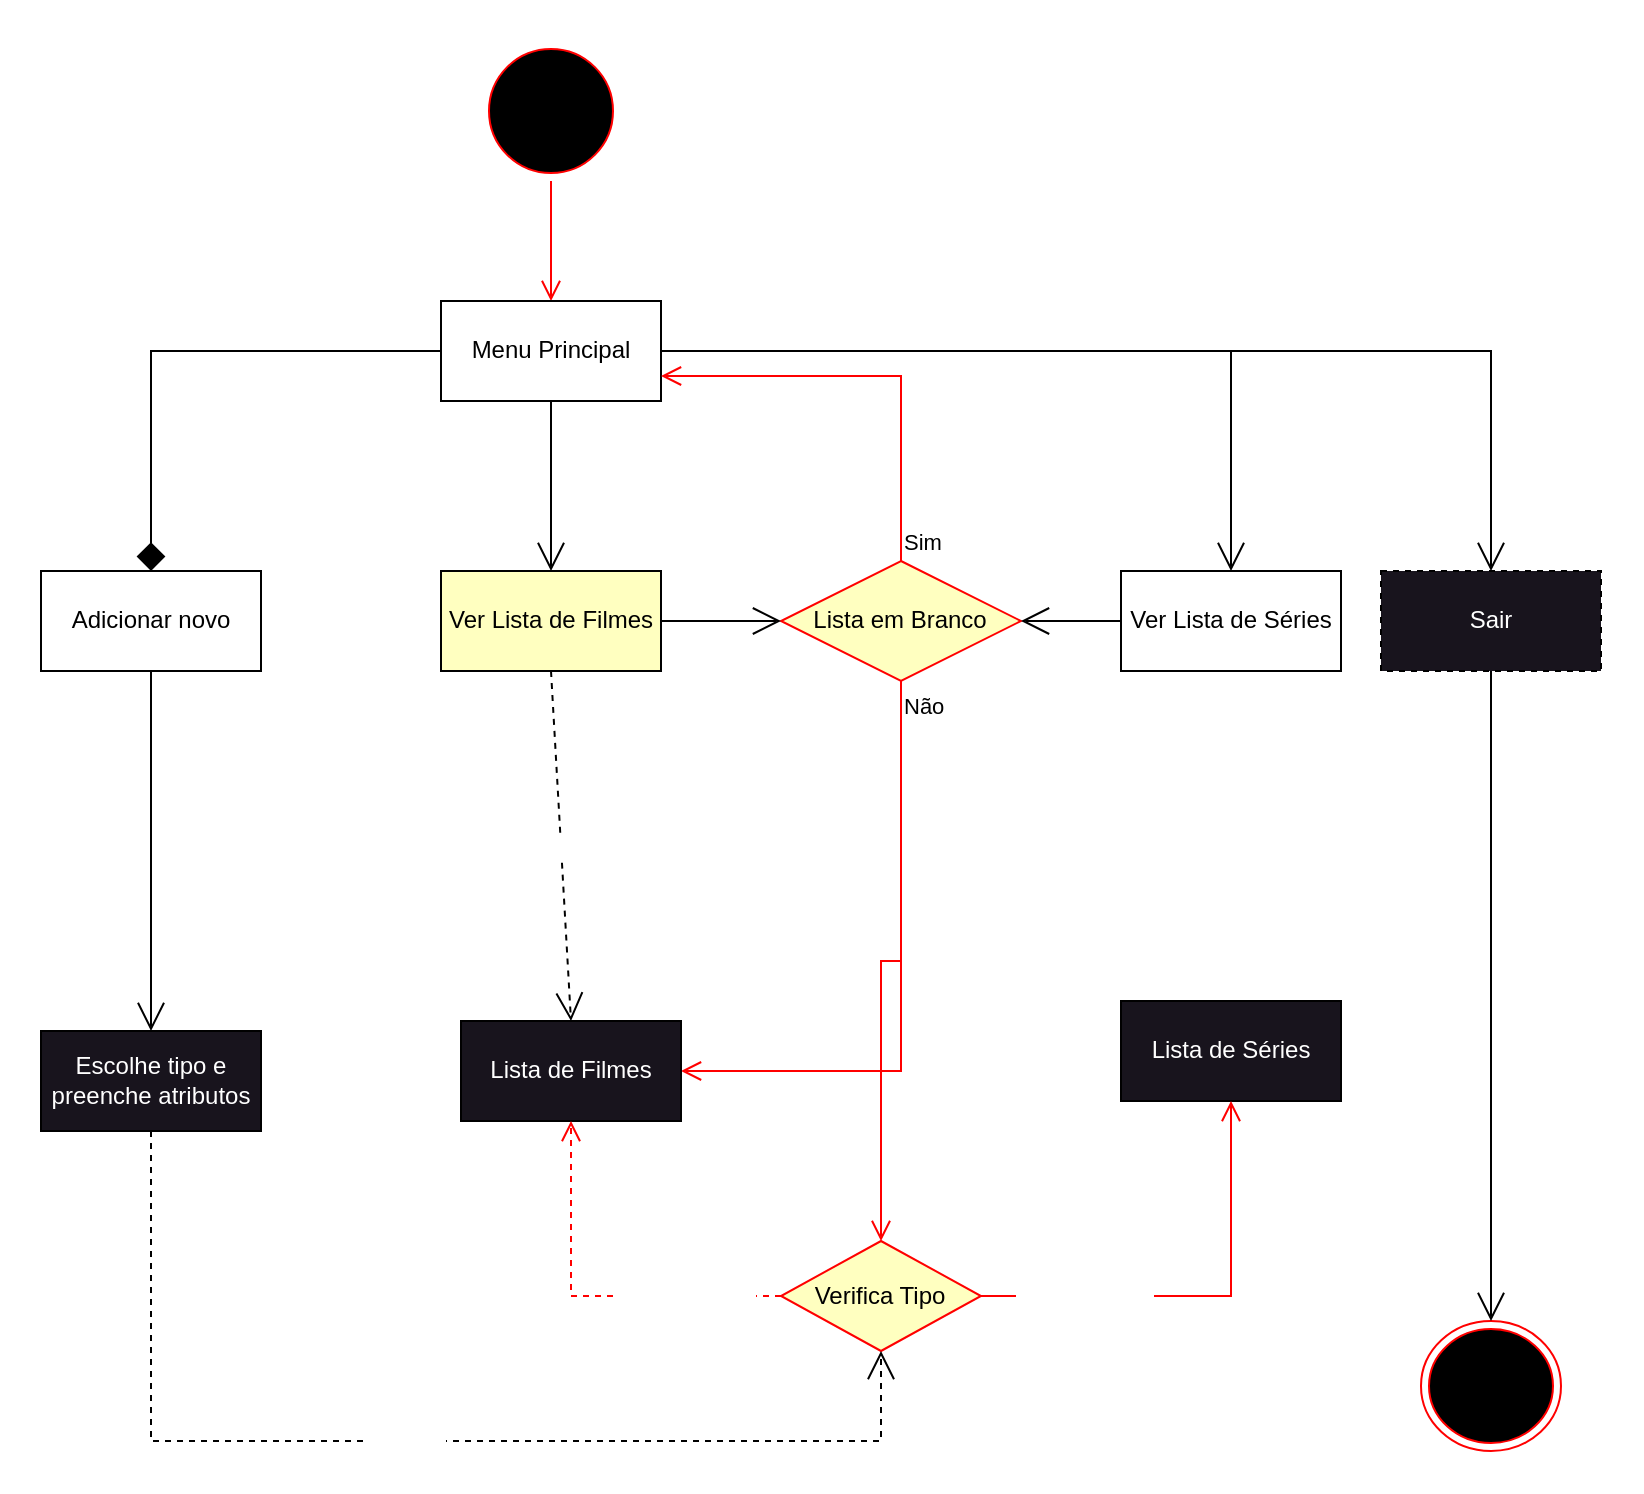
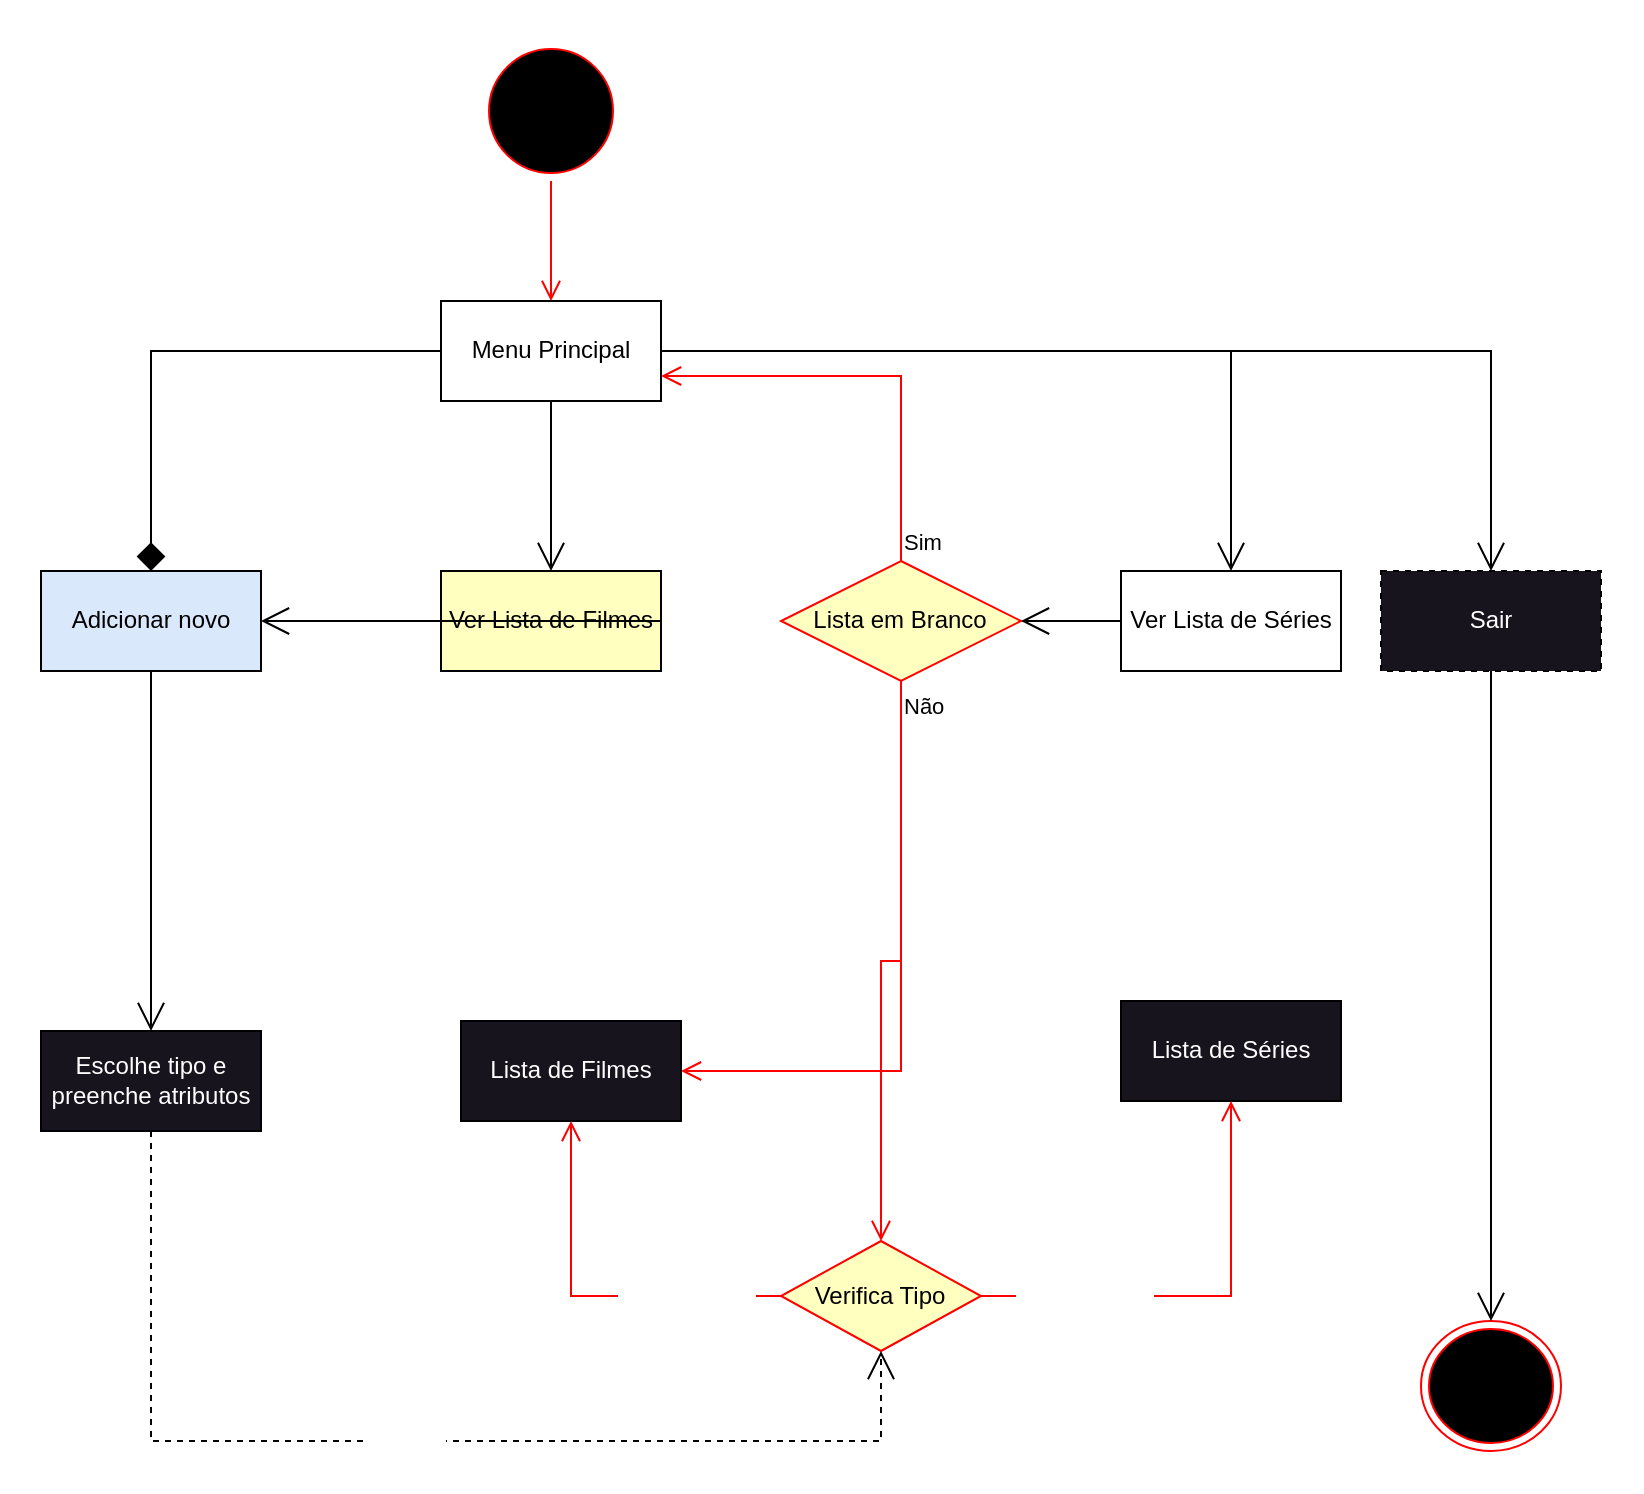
node "Adicionar novo": fillcolor #ffffff -> #dae8fc
edge "Ver Lista de Filmes" -> "Lista em Branco": now "Ver Lista de Filmes" -> "Adicionar novo"
edge "Ver Lista de Filmes" -> "Lista de Filmes": removed, label "Retorna"
edge "Verifica Tipo" -> "Lista de Filmes": style dashed -> solid
